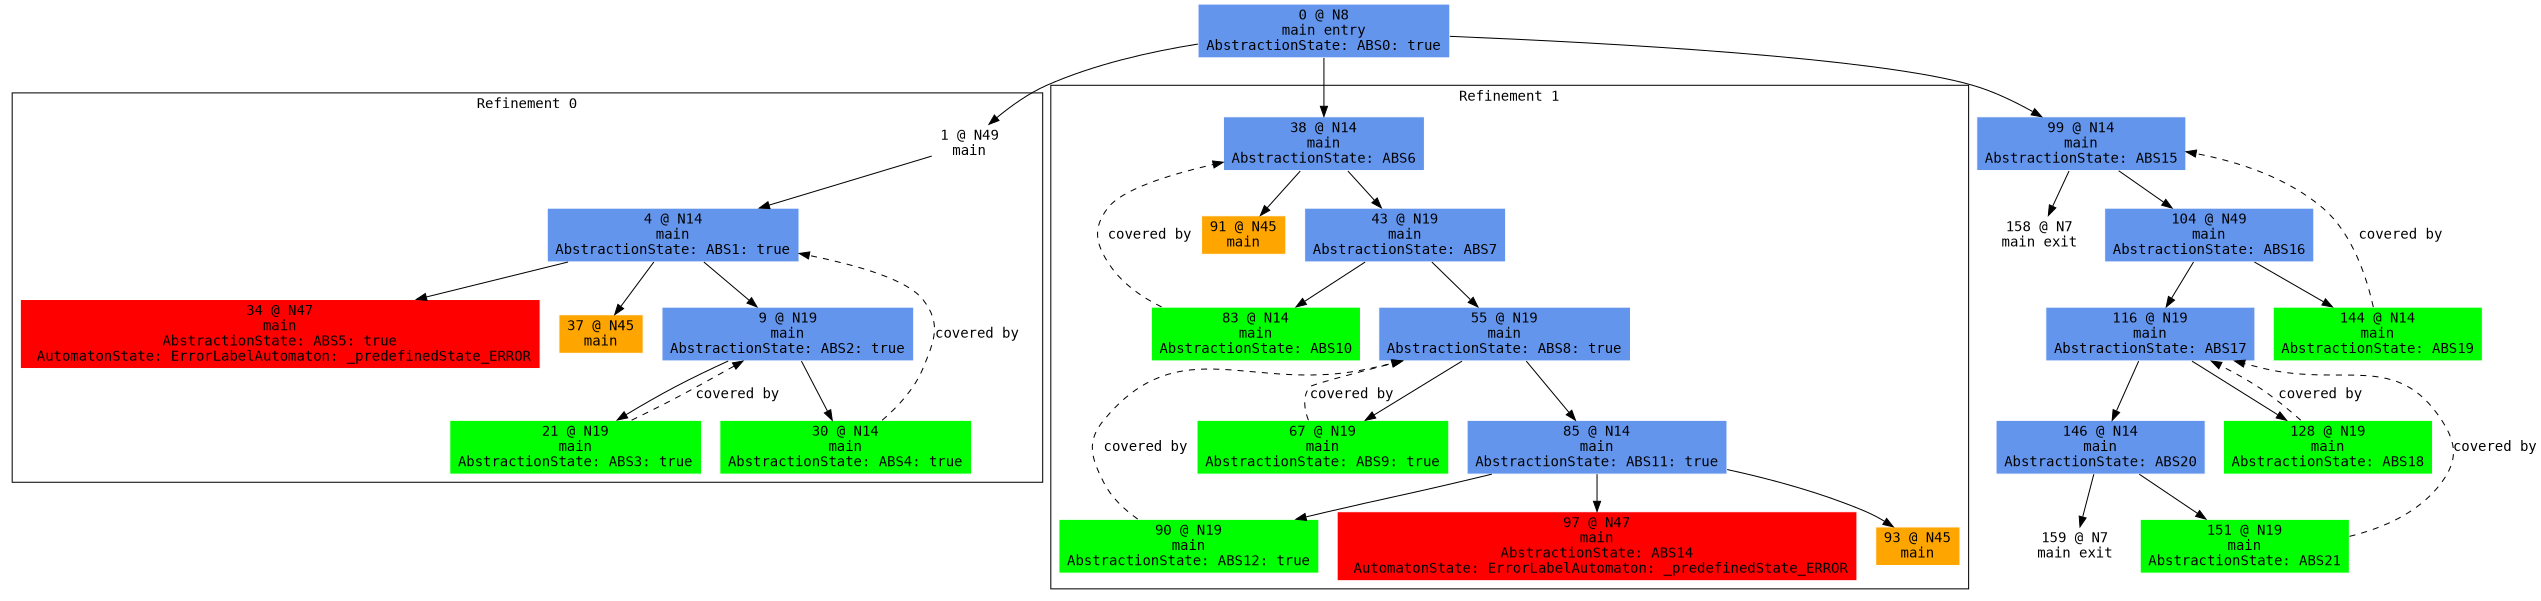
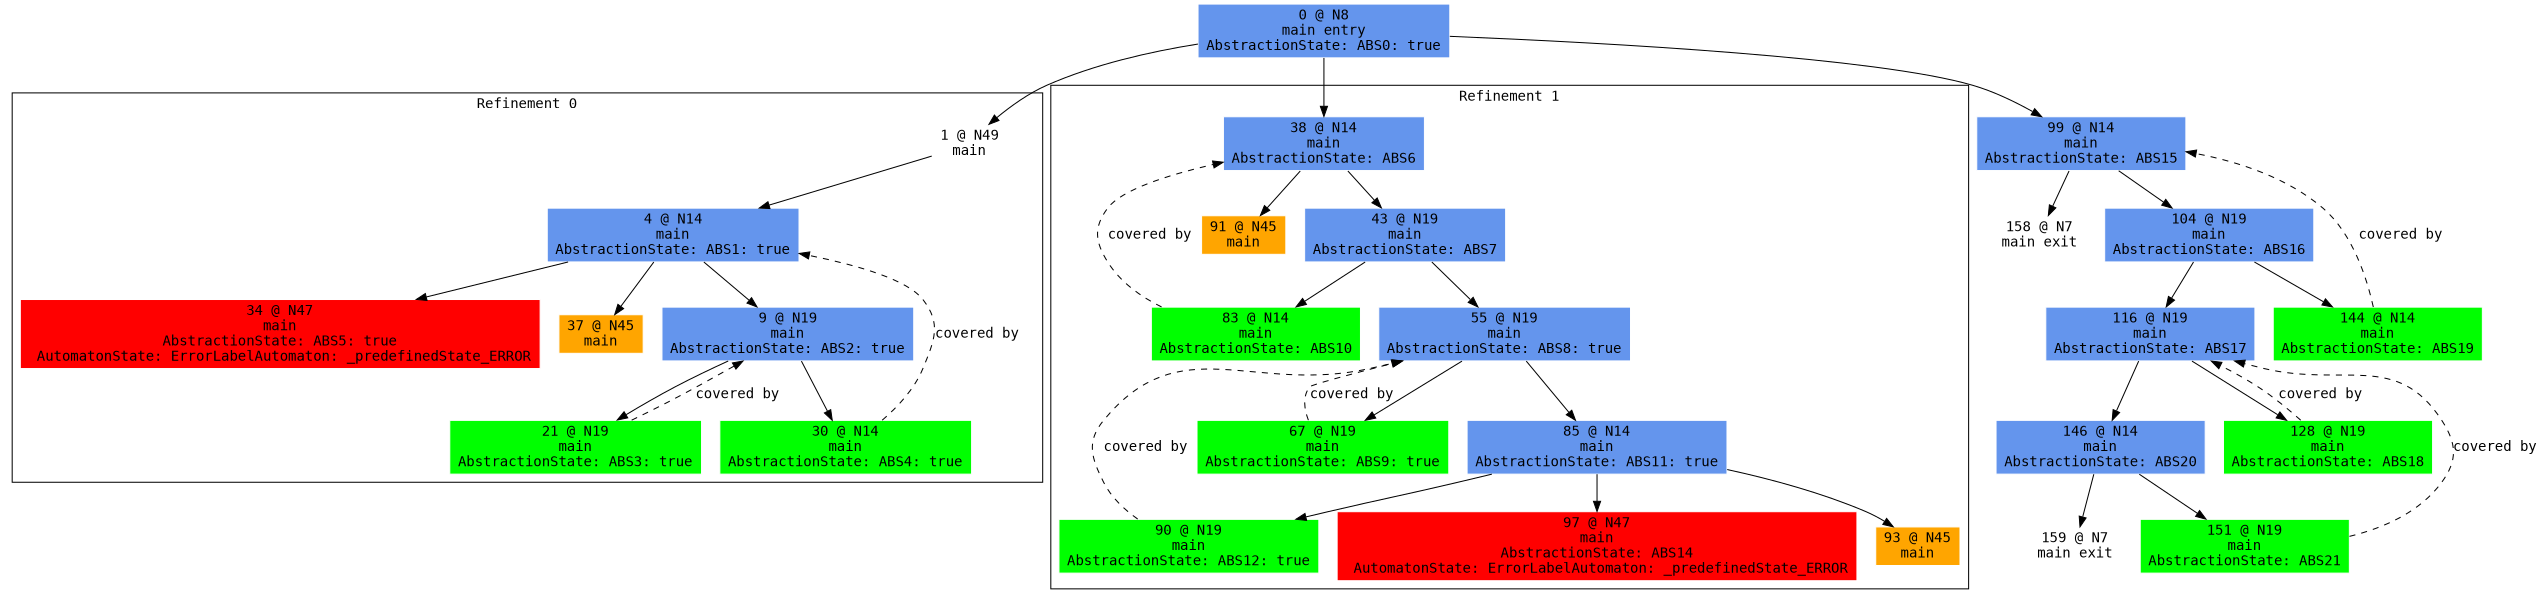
node "104 @ N49 main AbstractionState: ABS16": label "104 @ N49 main AbstractionState: ABS16" -> "104 @ N19 main AbstractionState: ABS16"
